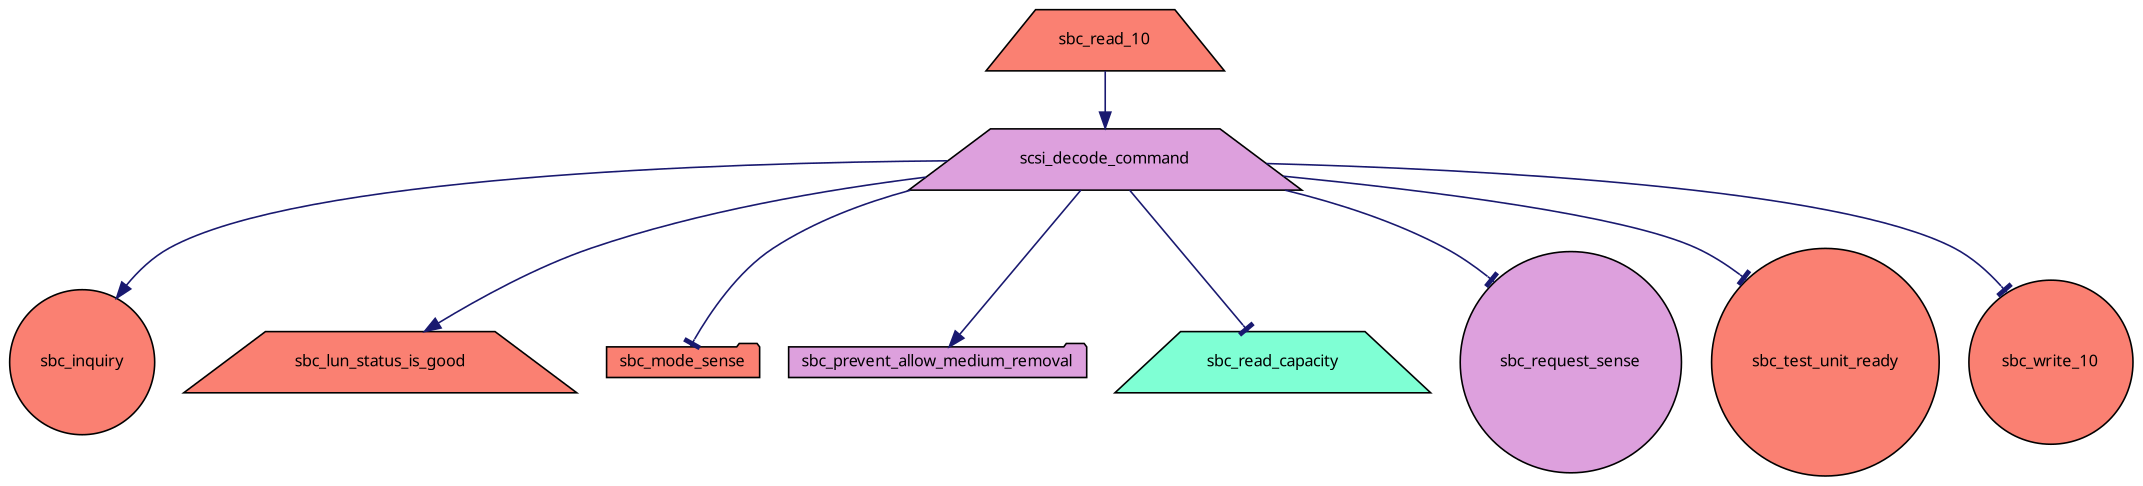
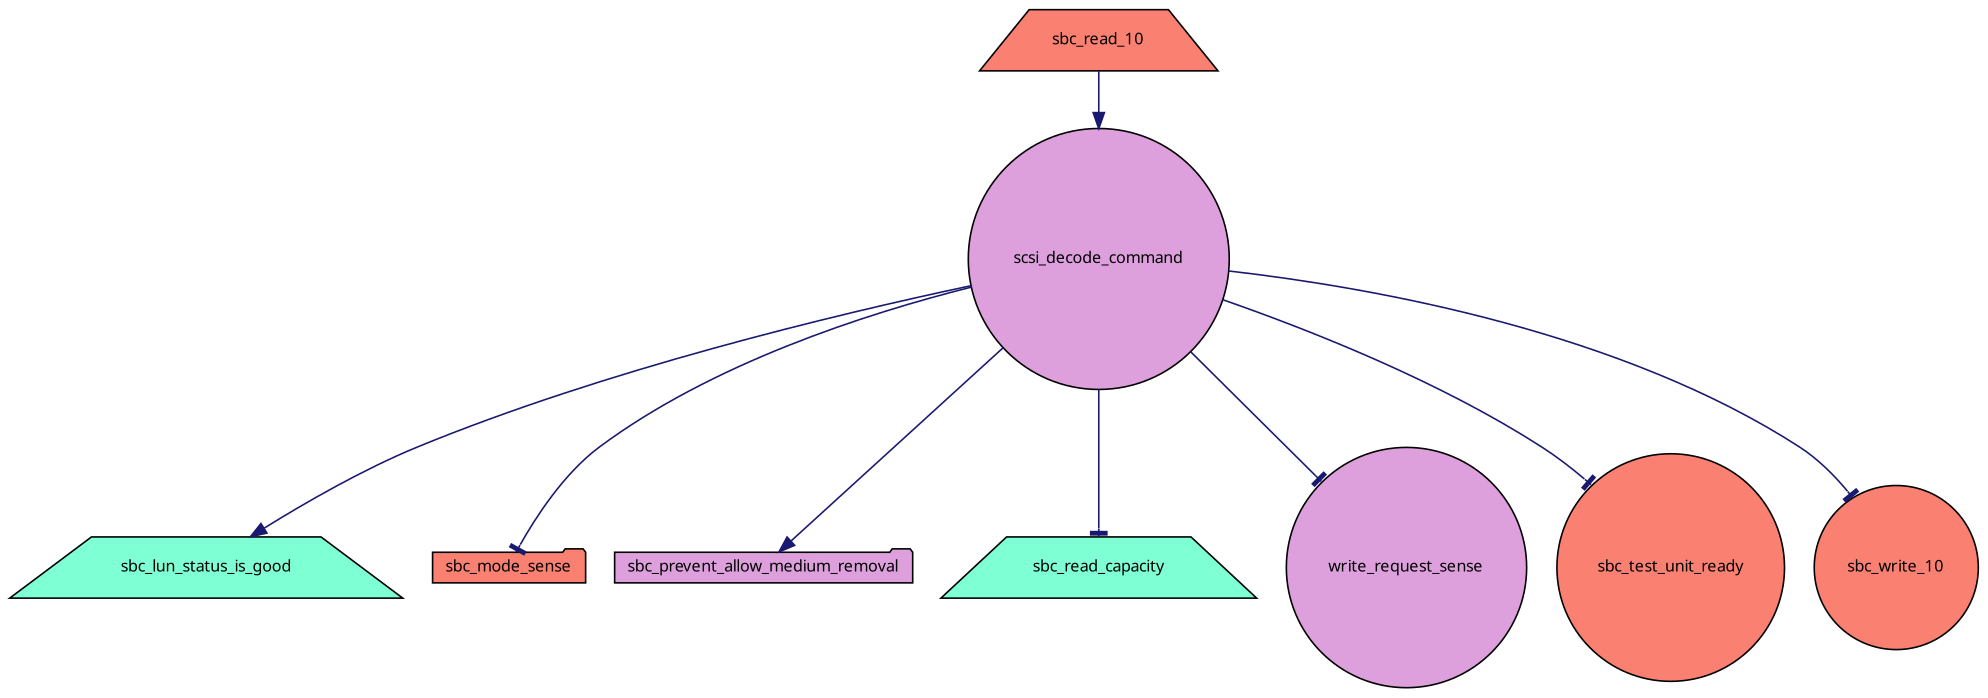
node "scsi_decode_command": shape trapezium -> circle
node "sbc_inquiry": removed
node "sbc_lun_status_is_good": fillcolor salmon -> aquamarine
node "sbc_request_sense": label "sbc_request_sense" -> "write_request_sense"
